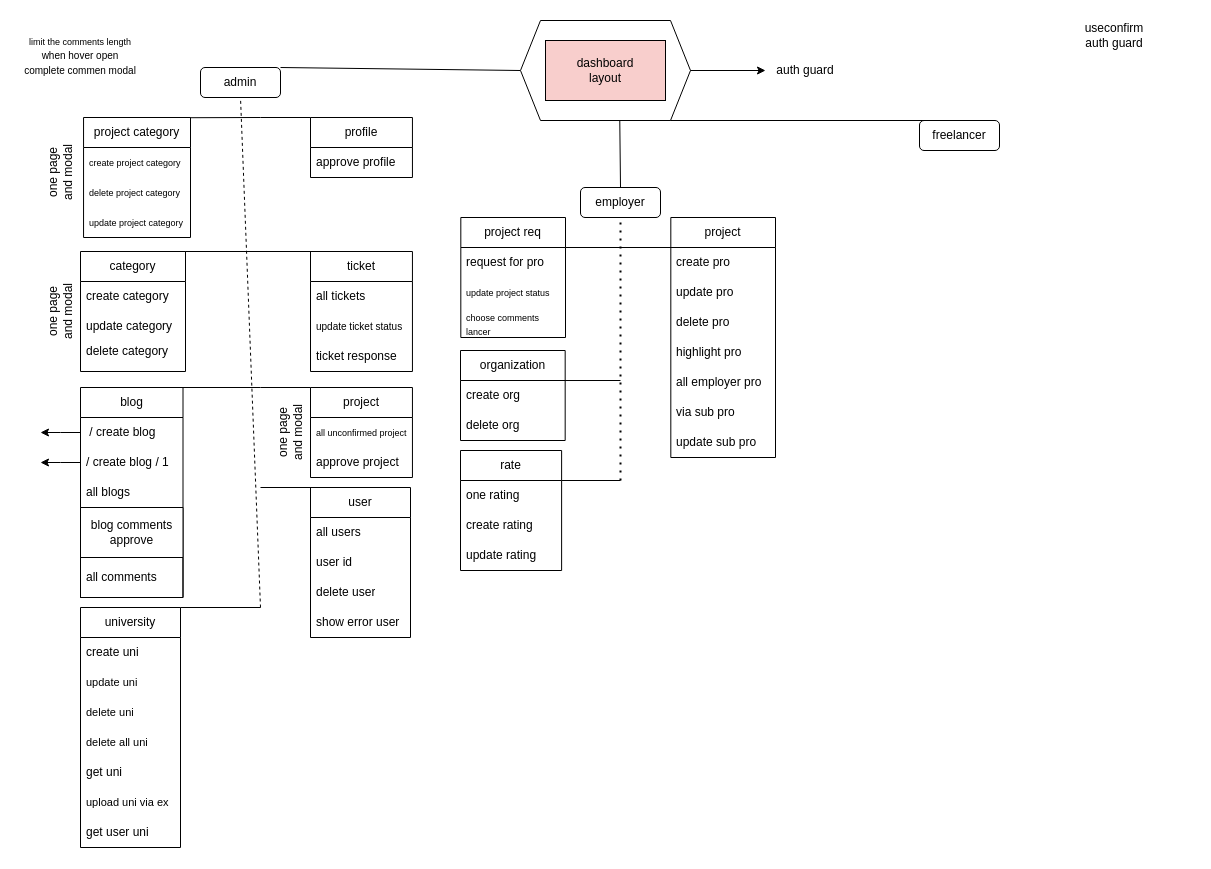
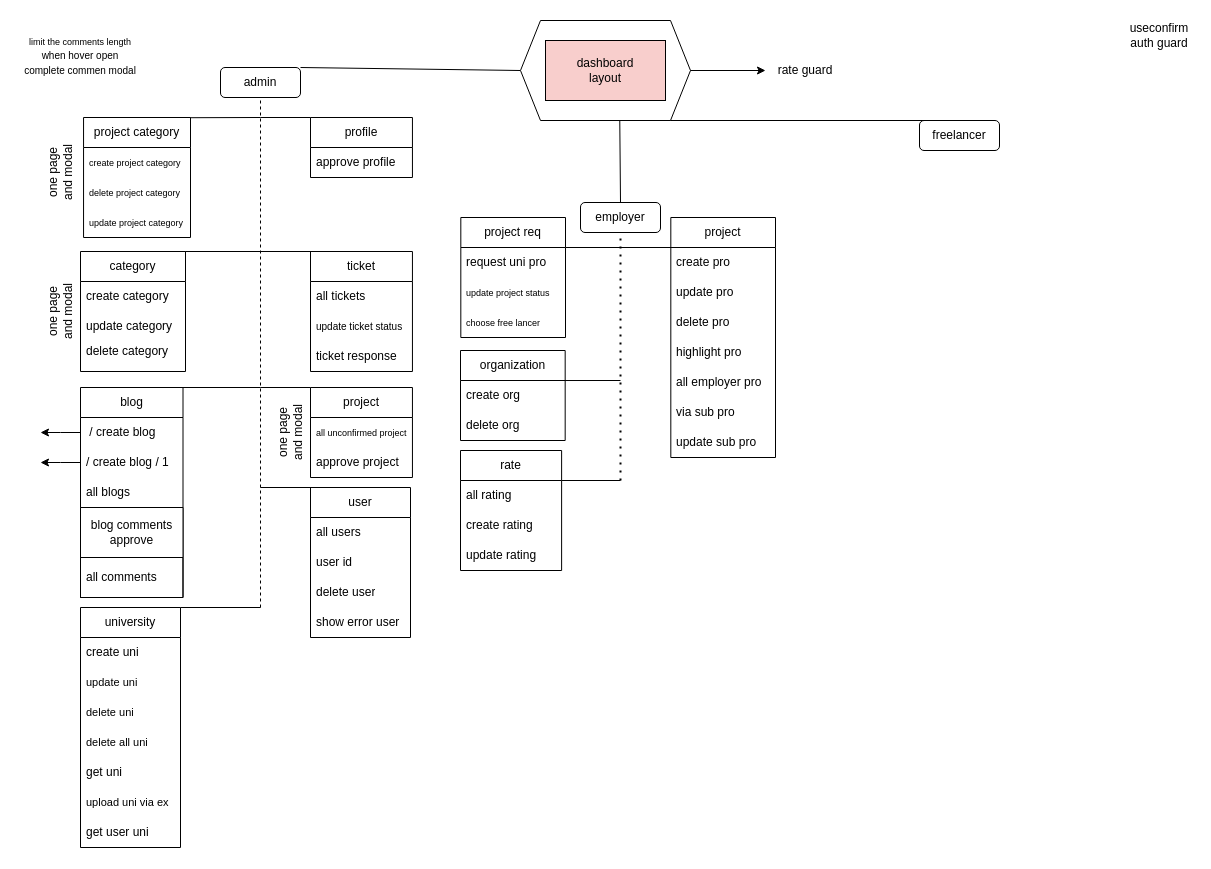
node "useconfirm auth guard": moved (1115, 36) -> (1160, 36)
node "auth guard": label "auth guard" -> "rate guard"
node "admin": moved (241, 83) -> (261, 83)
node "employer": moved (621, 203) -> (621, 218)
node "request for pro": label "request for pro" -> "request uni pro"
node "choose comments lancer": label "choose comments lancer" -> "choose free lancer"
node "one rating": label "one rating" -> "all rating"
